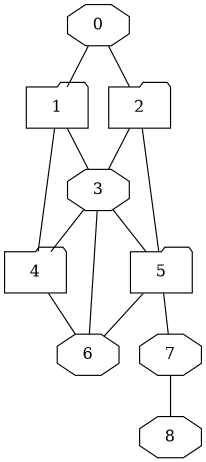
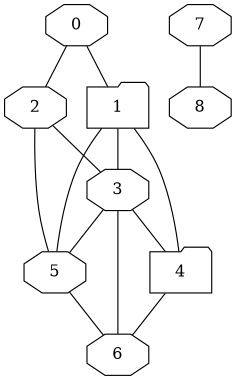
node "2": shape folder -> octagon
node "5": shape folder -> octagon
edge "5" -- "7": now "5" -- "1"
